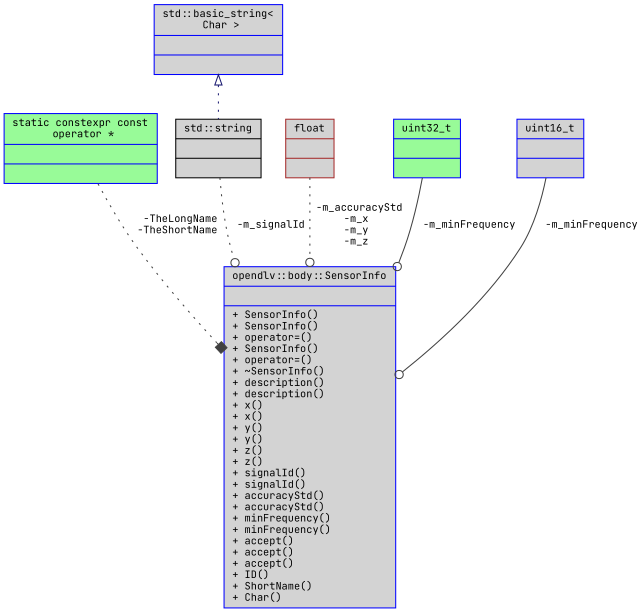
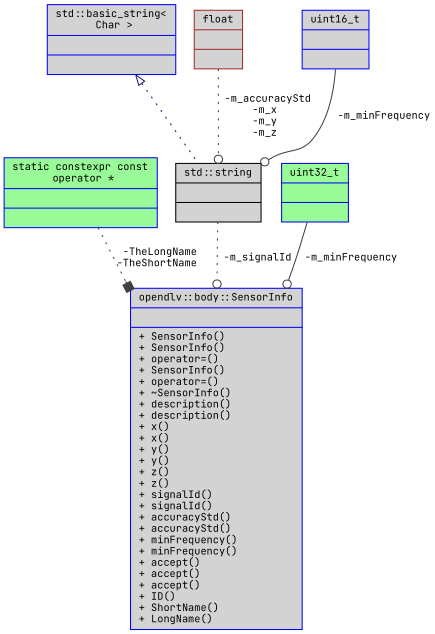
edge "float" -> "opendlv::body::SensorInfo": now "float" -> "std::string"
edge "uint16_t" -> "opendlv::body::SensorInfo": now "uint16_t" -> "std::string"
node "opendlv::body::SensorInfo": text "+ Char()" -> "+ LongName()"
